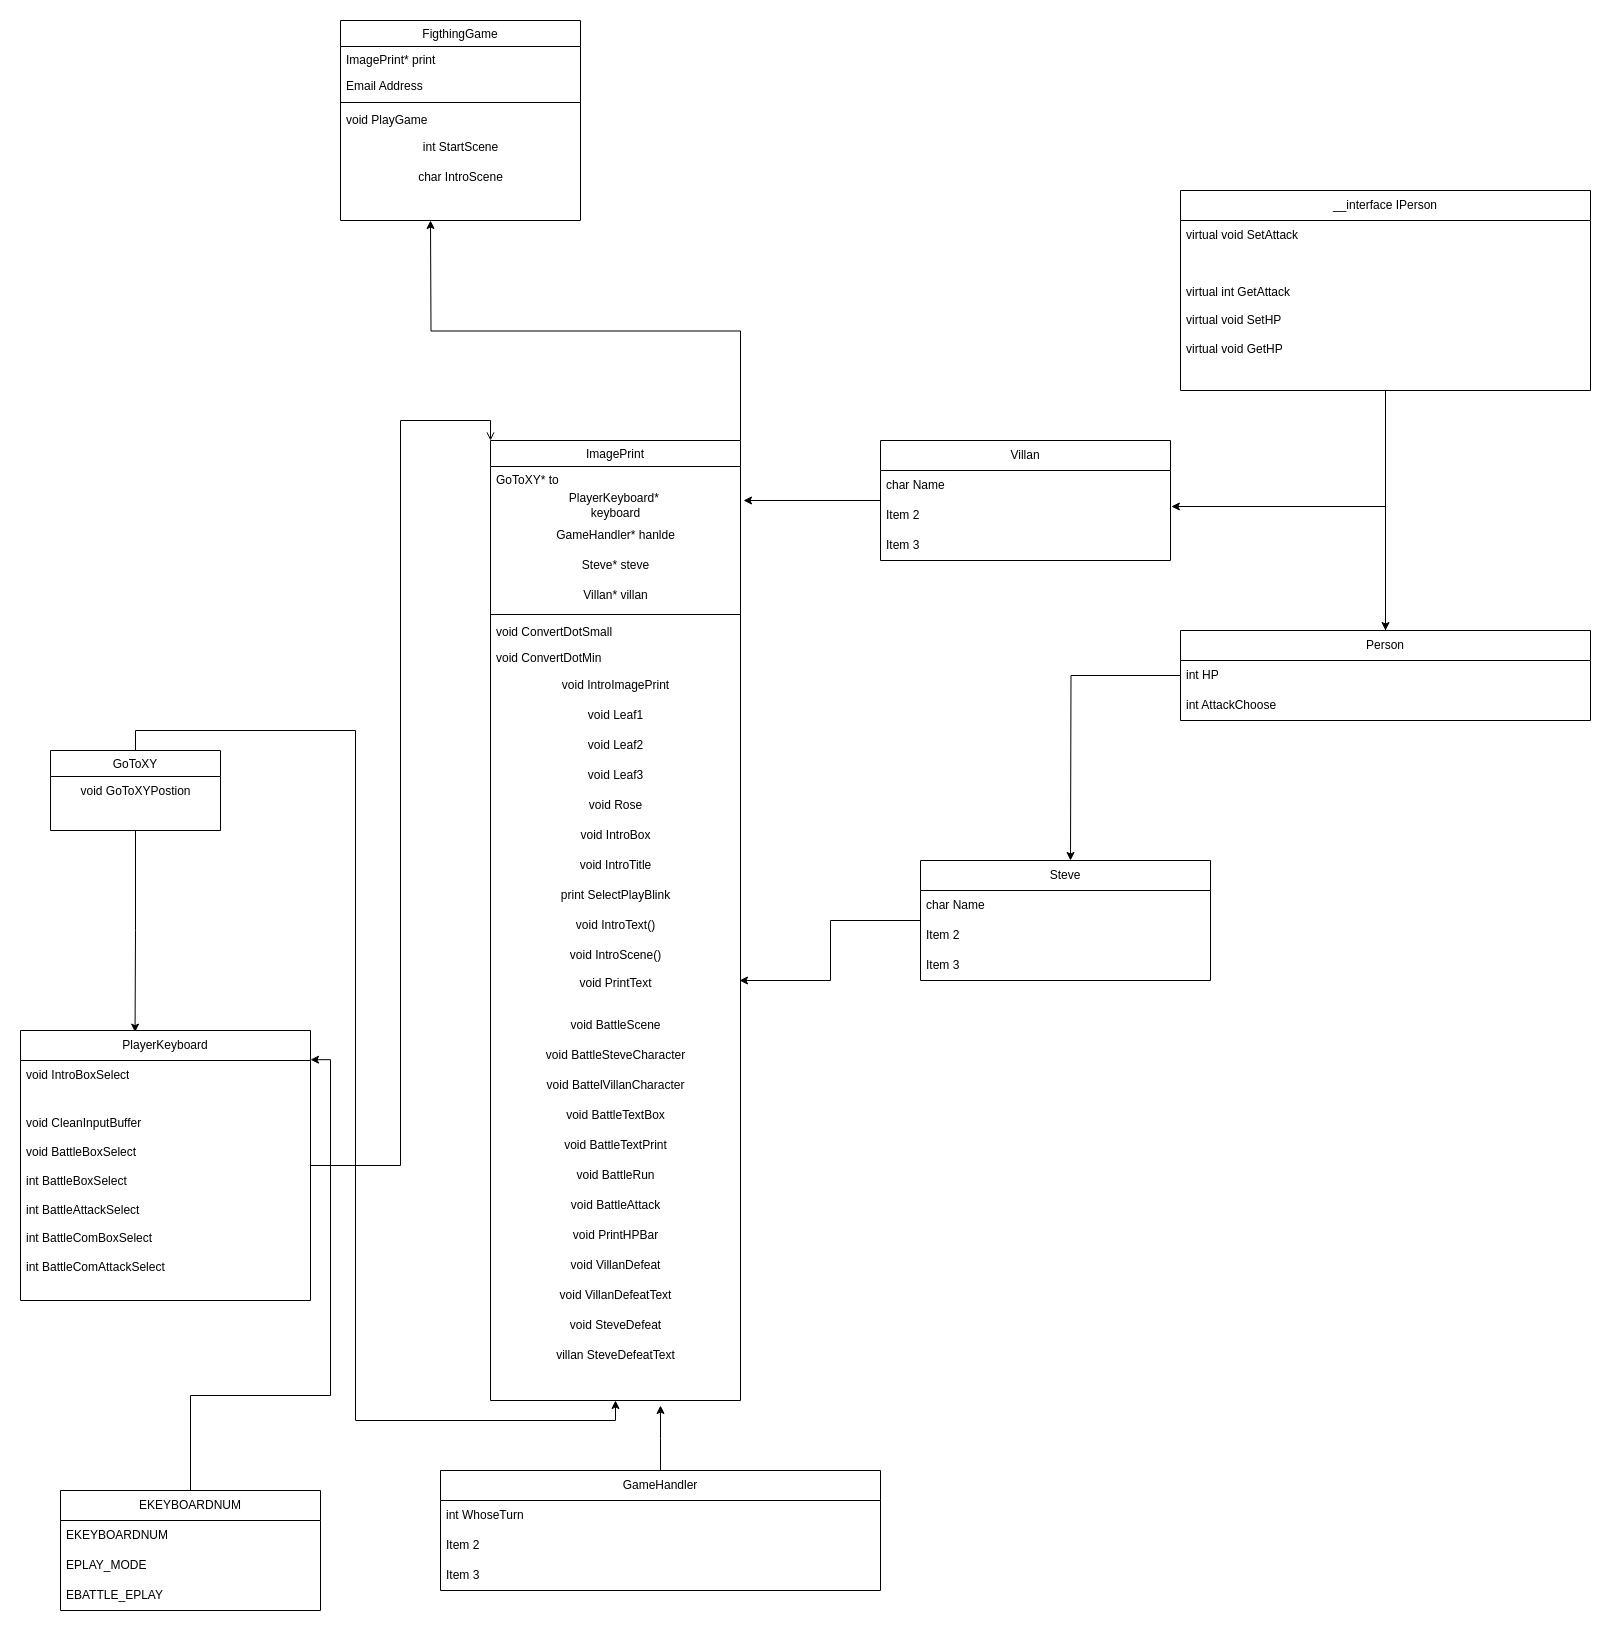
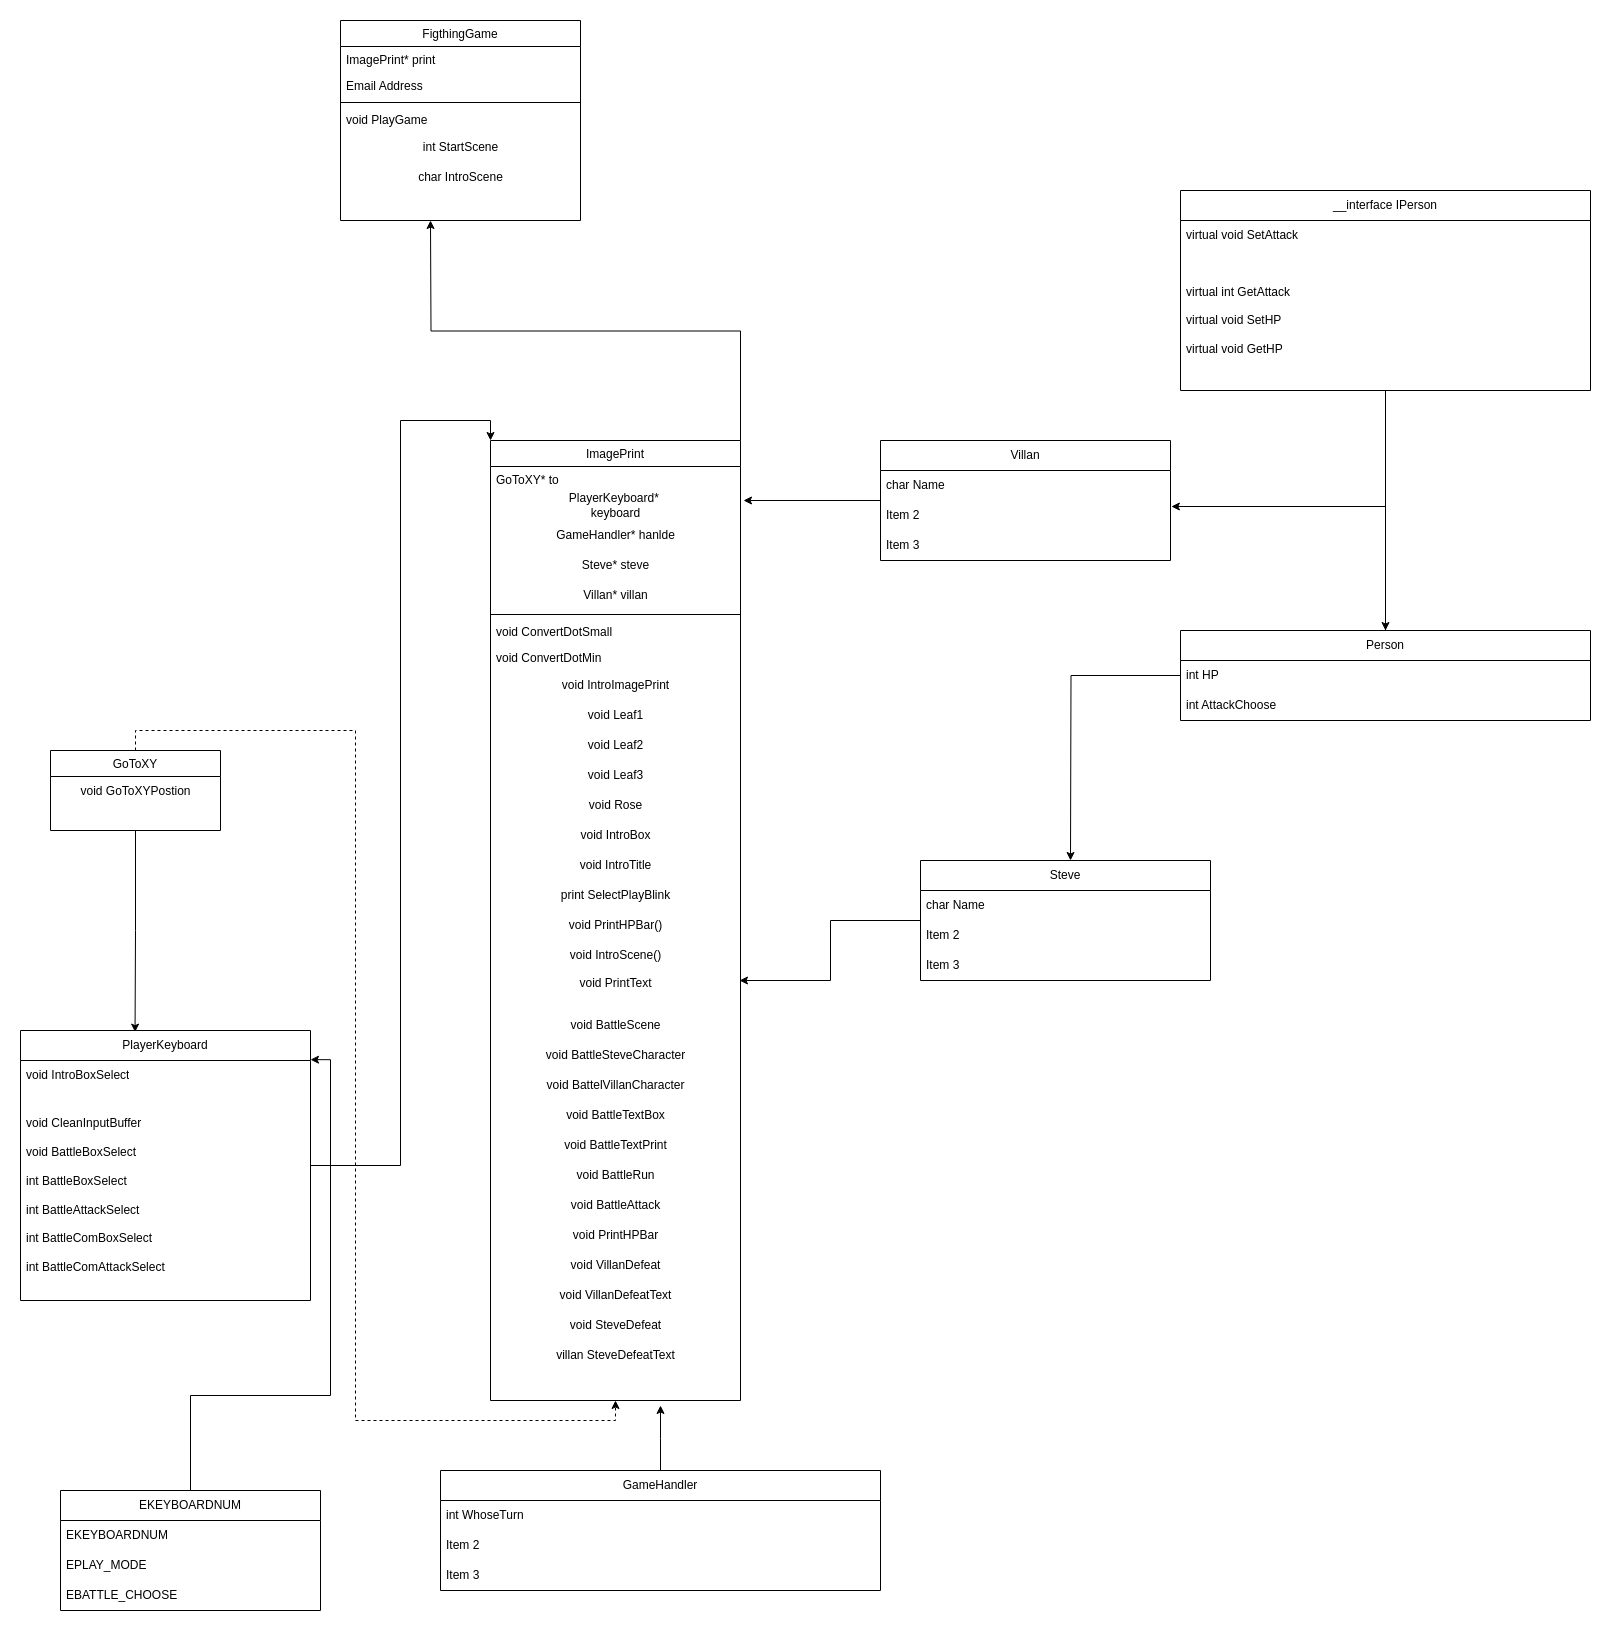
edge "PlayerKeyboard" -> "ImagePrint": arrowhead open -> classic
node "void IntroText()": label "void IntroText()" -> "void PrintHPBar()"
edge "GoToXY" -> "ImagePrint": style solid -> dashed
node "EBATTLE_EPLAY": label "EBATTLE_EPLAY" -> "EBATTLE_CHOOSE"
